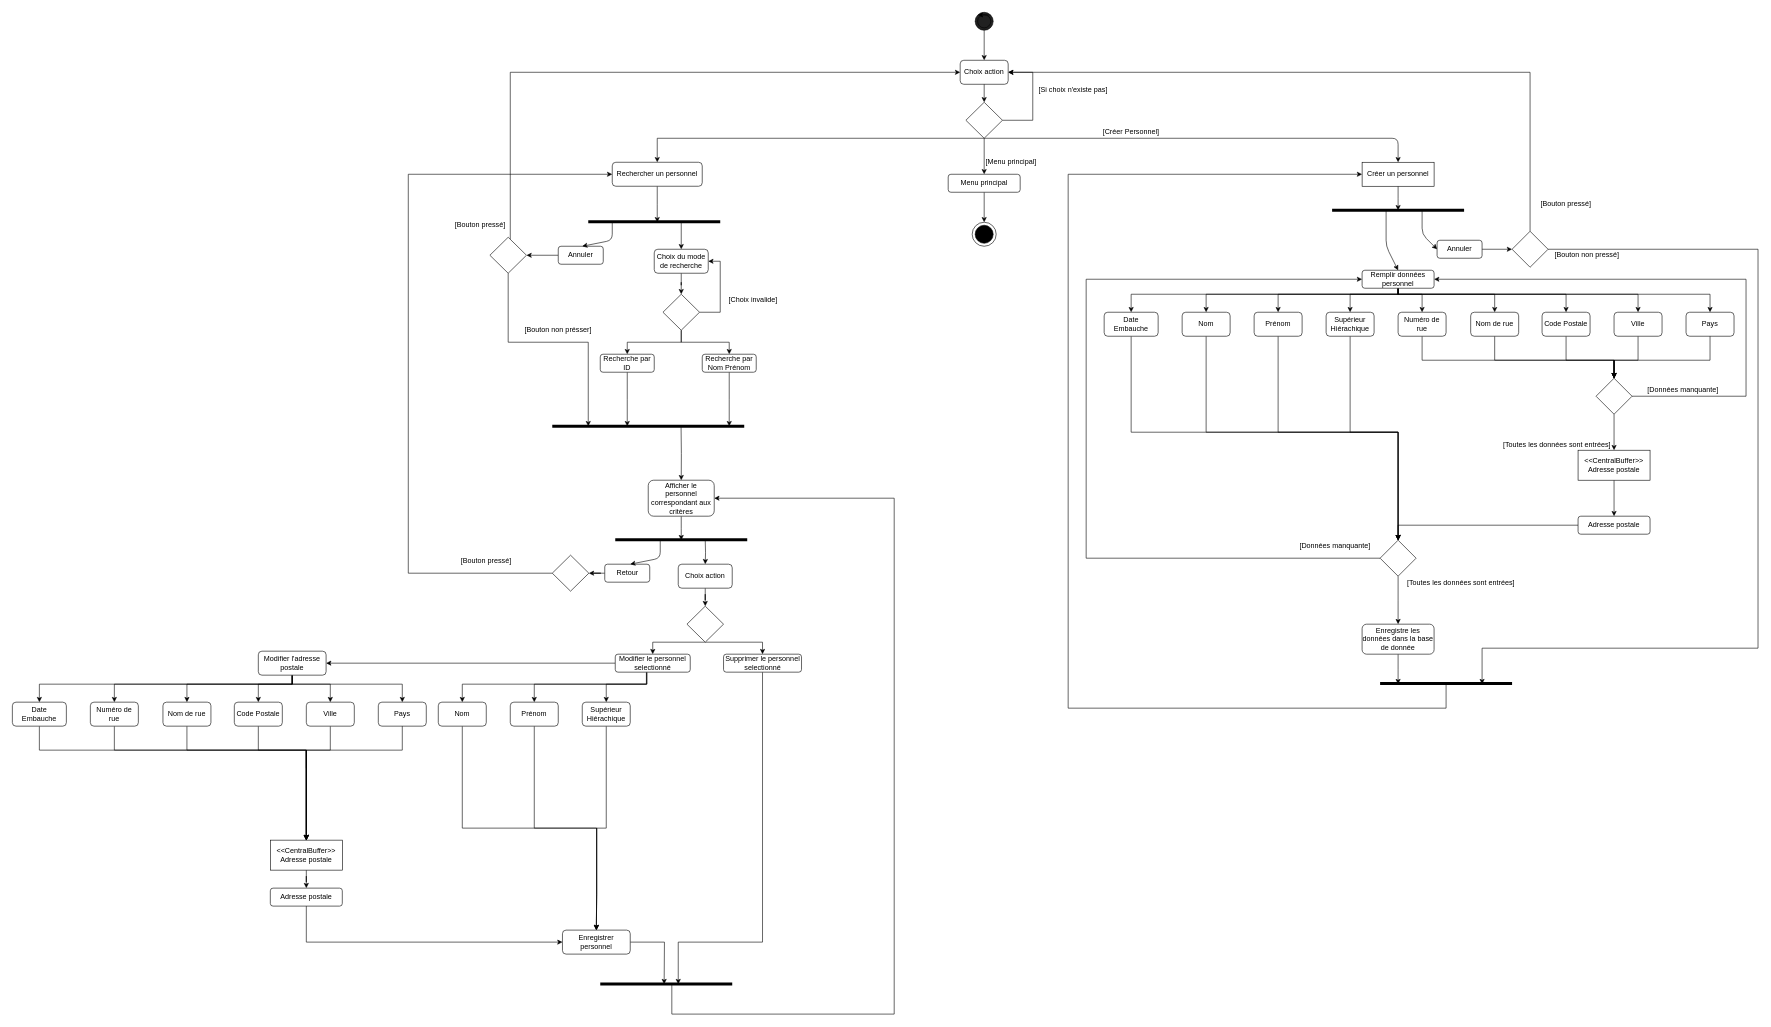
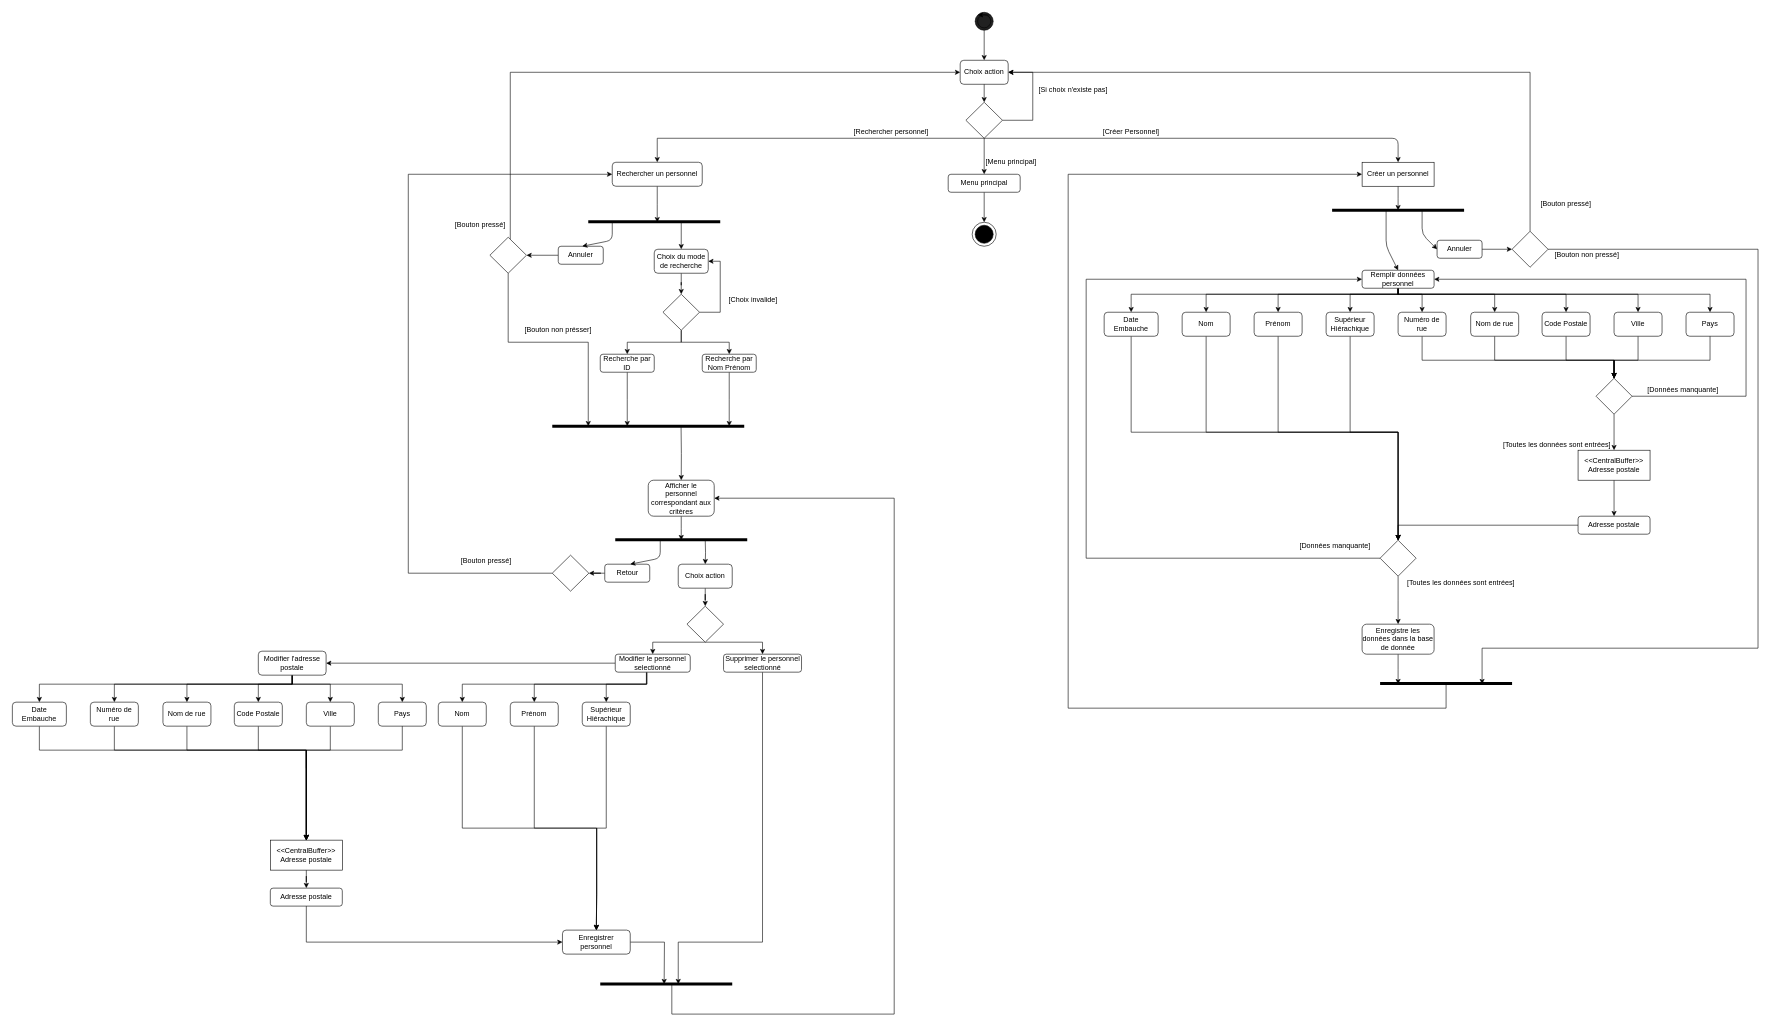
node "[Rechercher personnel]": added
